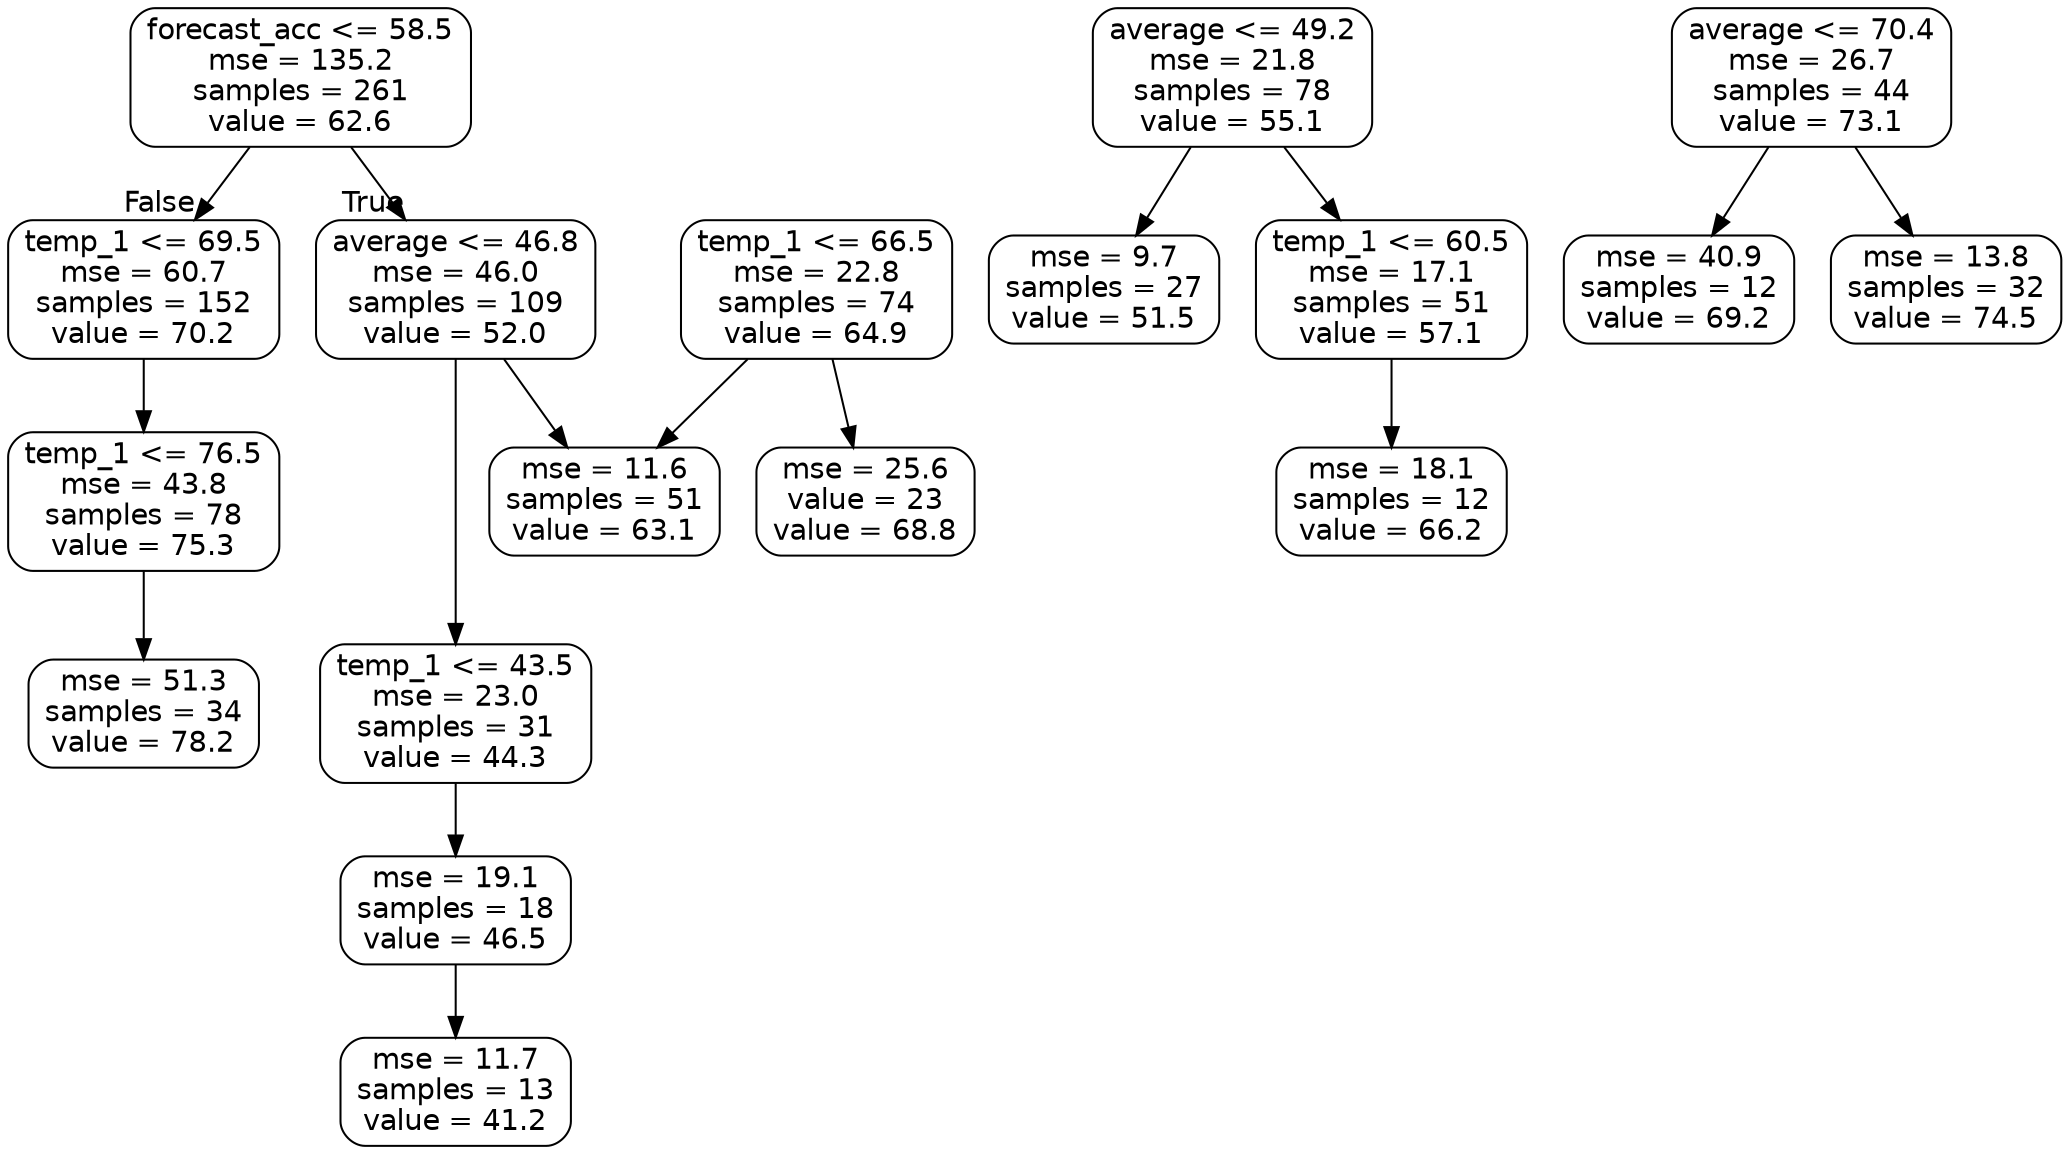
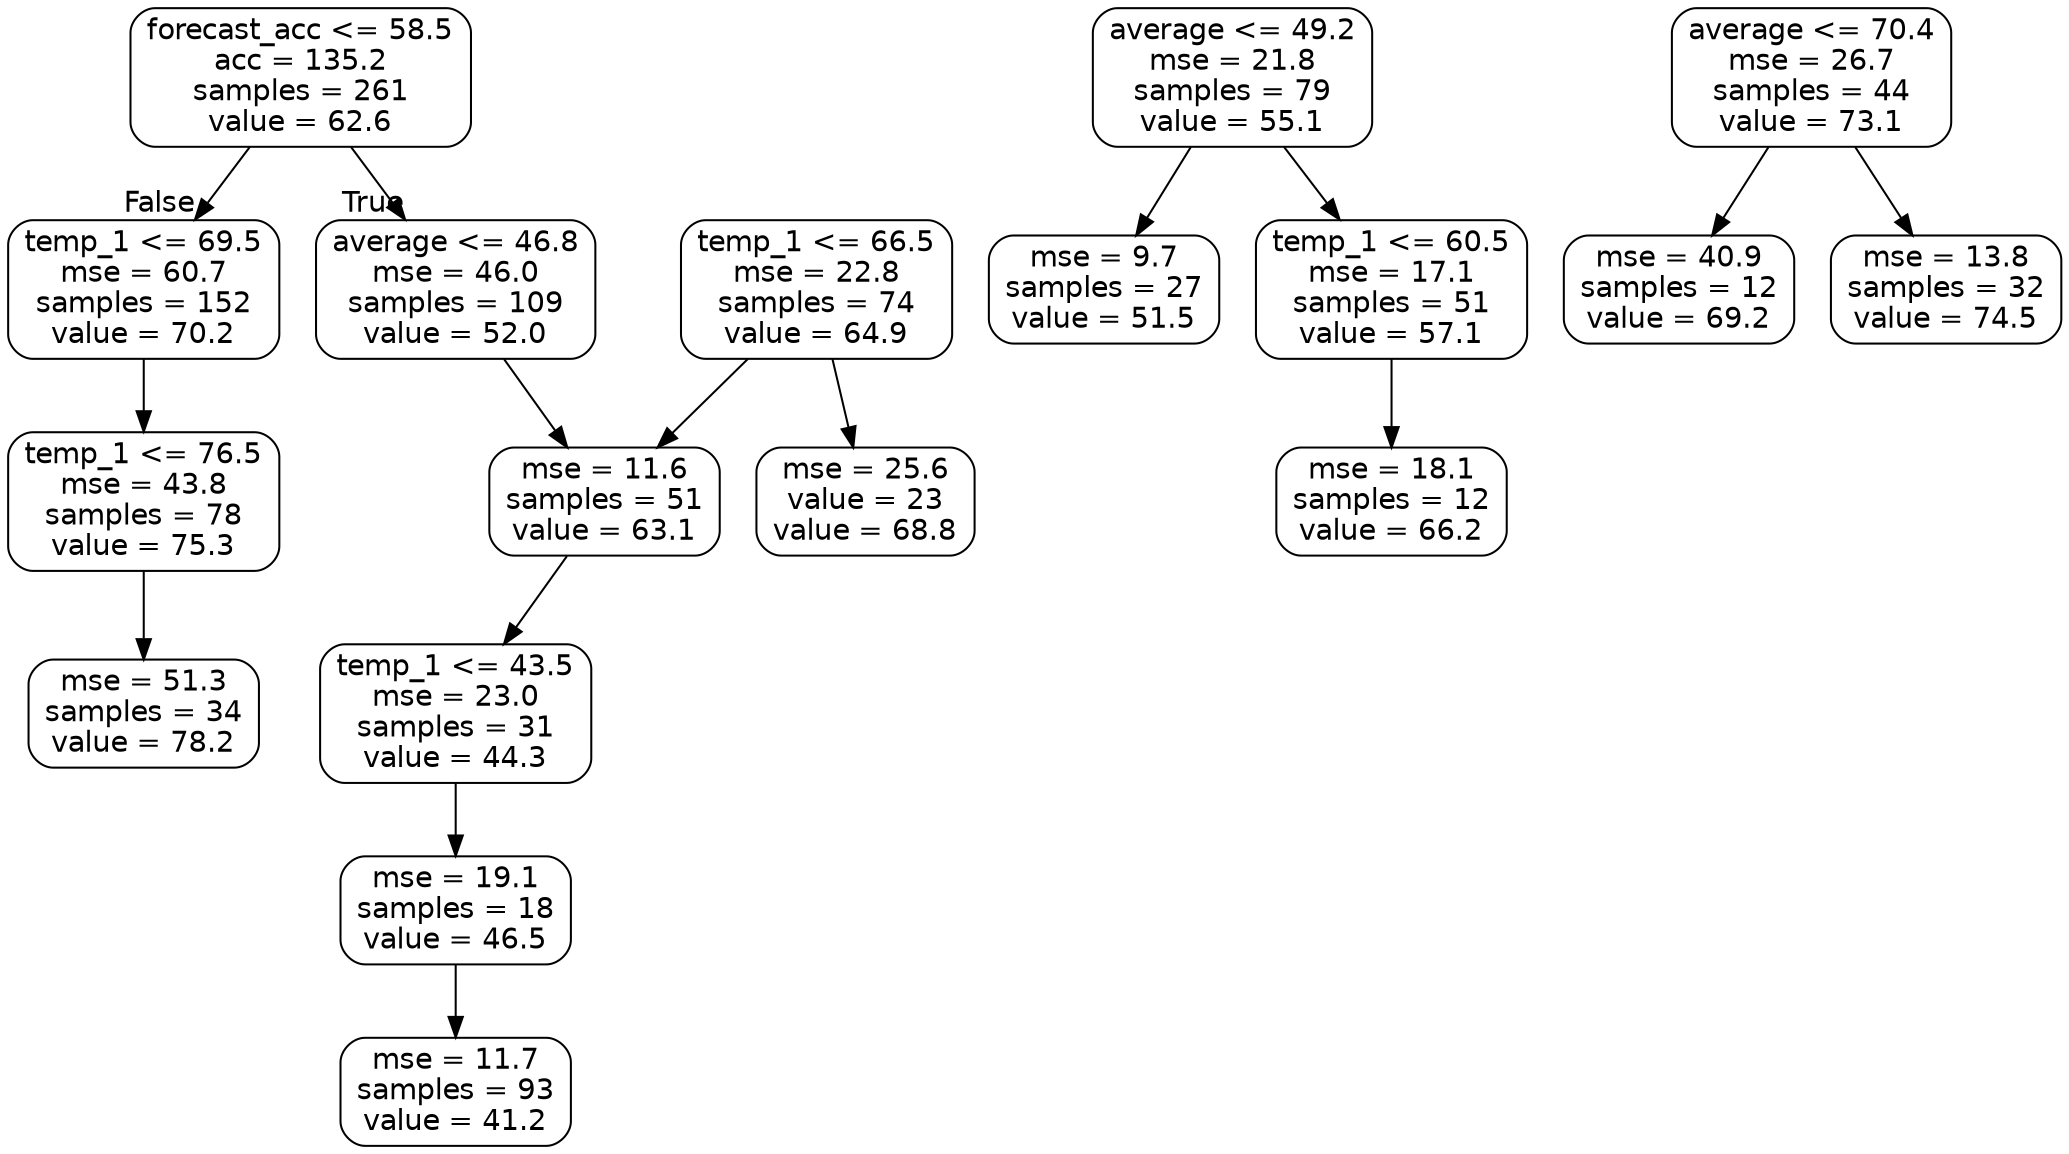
node "forecast_acc <= 58.5 mse = 135.2 samples = 261 value = 62.6": label "forecast_acc <= 58.5 mse = 135.2 samples = 261 value = 62.6" -> "forecast_acc <= 58.5 acc = 135.2 samples = 261 value = 62.6"
node "average <= 49.2 mse = 21.8 samples = 78 value = 55.1": label "average <= 49.2 mse = 21.8 samples = 78 value = 55.1" -> "average <= 49.2 mse = 21.8 samples = 79 value = 55.1"
edge "average <= 46.8 mse = 46.0 samples = 109 value = 52.0" -> "temp_1 <= 43.5 mse = 23.0 samples = 31 value = 44.3": now "mse = 11.6 samples = 51 value = 63.1" -> "temp_1 <= 43.5 mse = 23.0 samples = 31 value = 44.3"
node "mse = 11.7 samples = 13 value = 41.2": label "mse = 11.7 samples = 13 value = 41.2" -> "mse = 11.7 samples = 93 value = 41.2"
